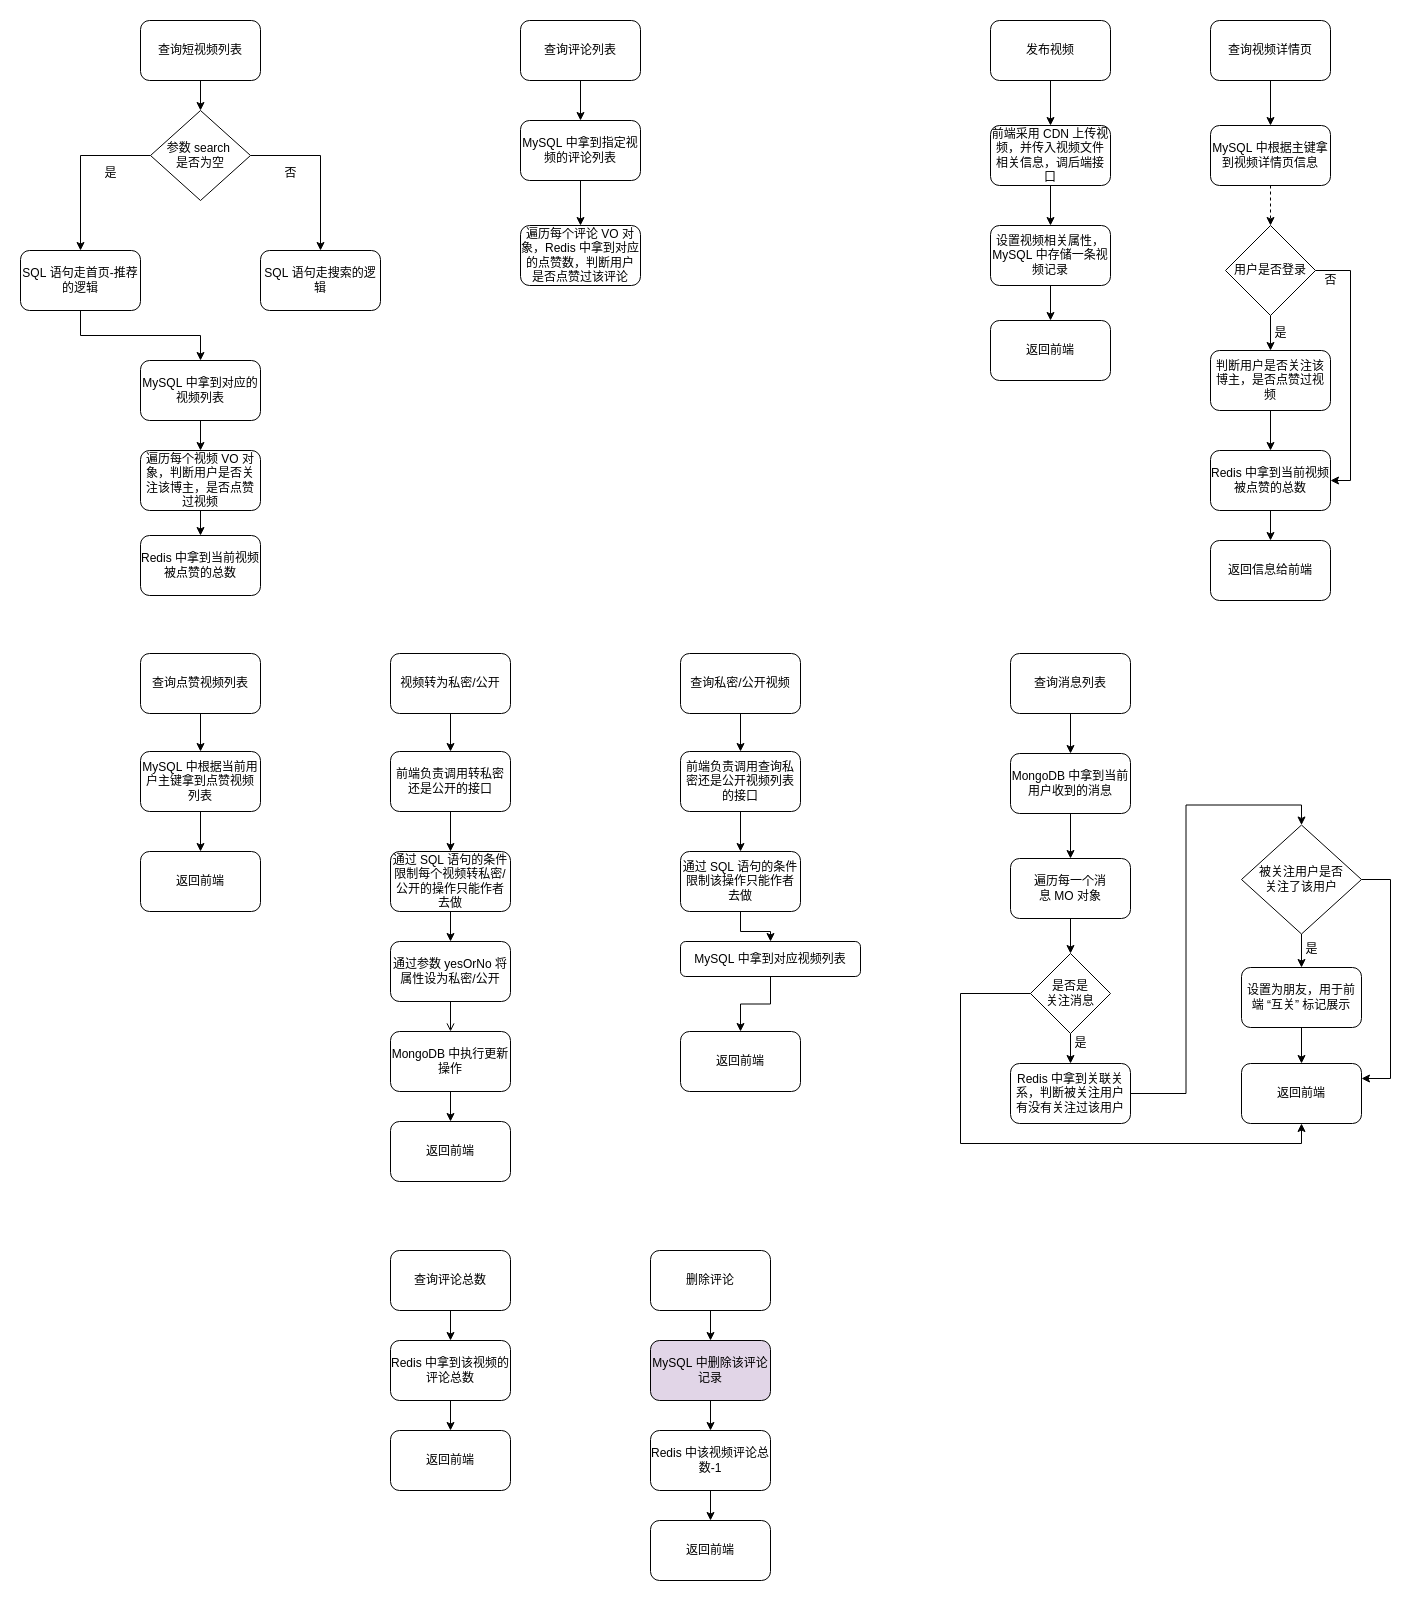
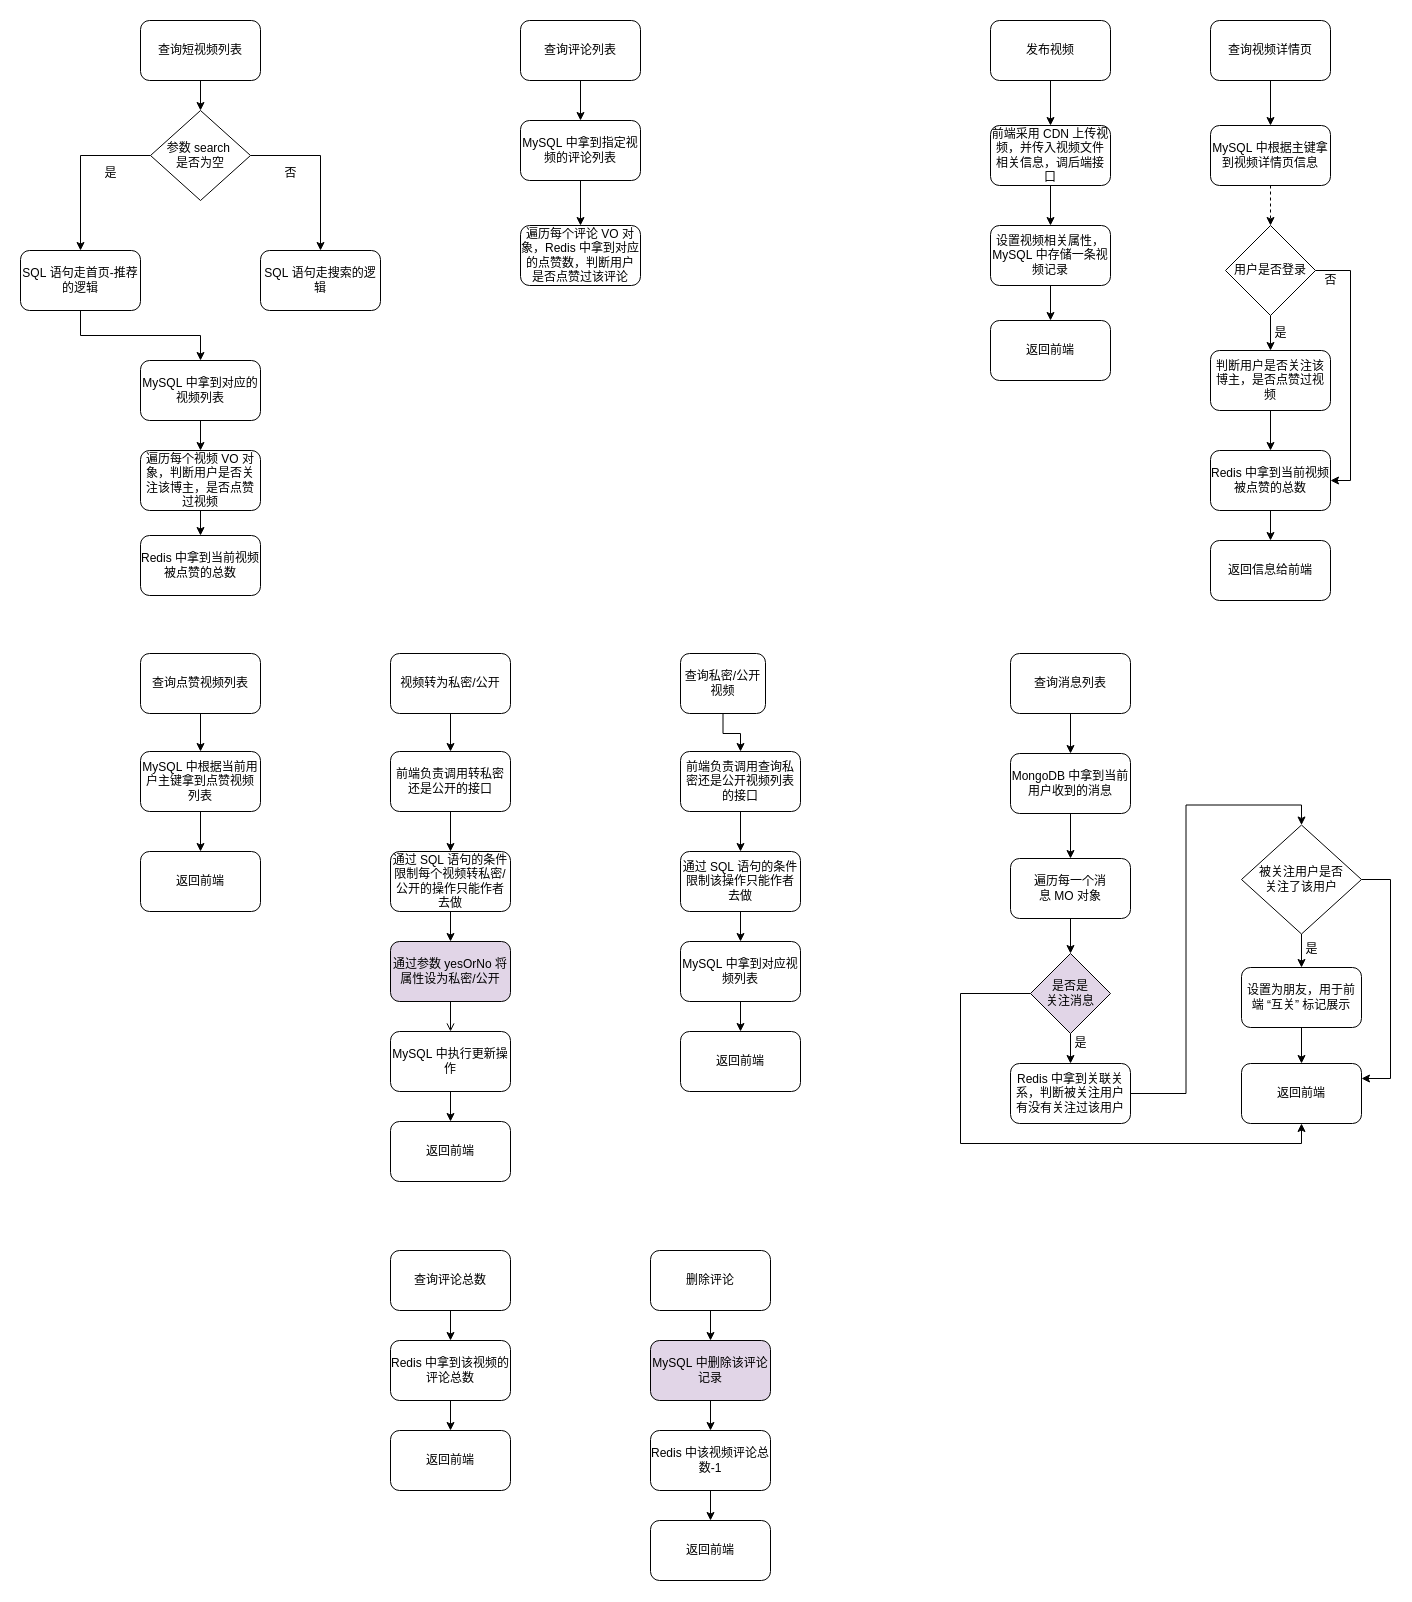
node "查询私密/公开视频": size 120x60 -> 85x60
node "MySQL 中拿到对应视频列表": size 180x35 -> 120x60
node "通过参数 yesOrNo 将属性设为私密/公开": fillcolor #ffffff -> #e1d5e7
node "是否是 关注消息": fillcolor #ffffff -> #e1d5e7
node "MongoDB 中执行更新操作": label "MongoDB 中执行更新操作" -> "MySQL 中执行更新操作"
